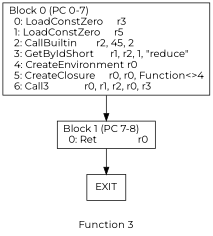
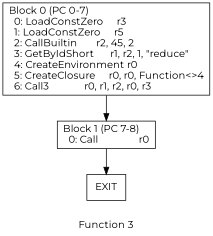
node "Block 1 (PC 7-8) 0: Ret               r0": label "Block 1 (PC 7-8) 0: Ret               r0" -> "Block 1 (PC 7-8) 0: Call               r0"
